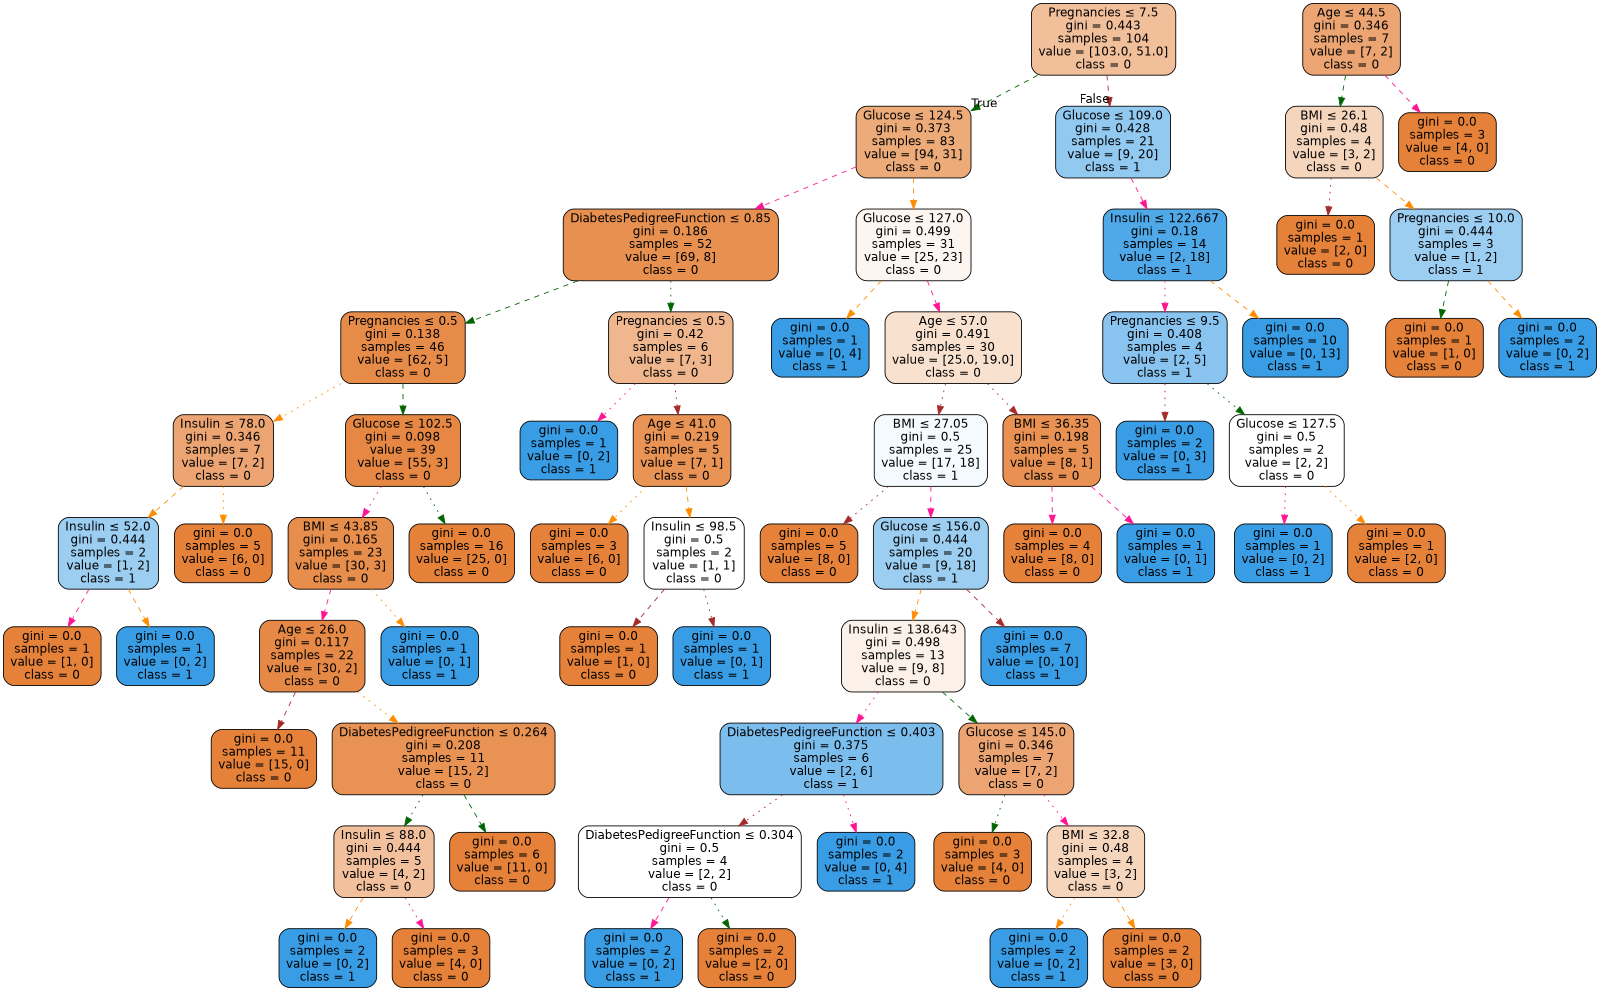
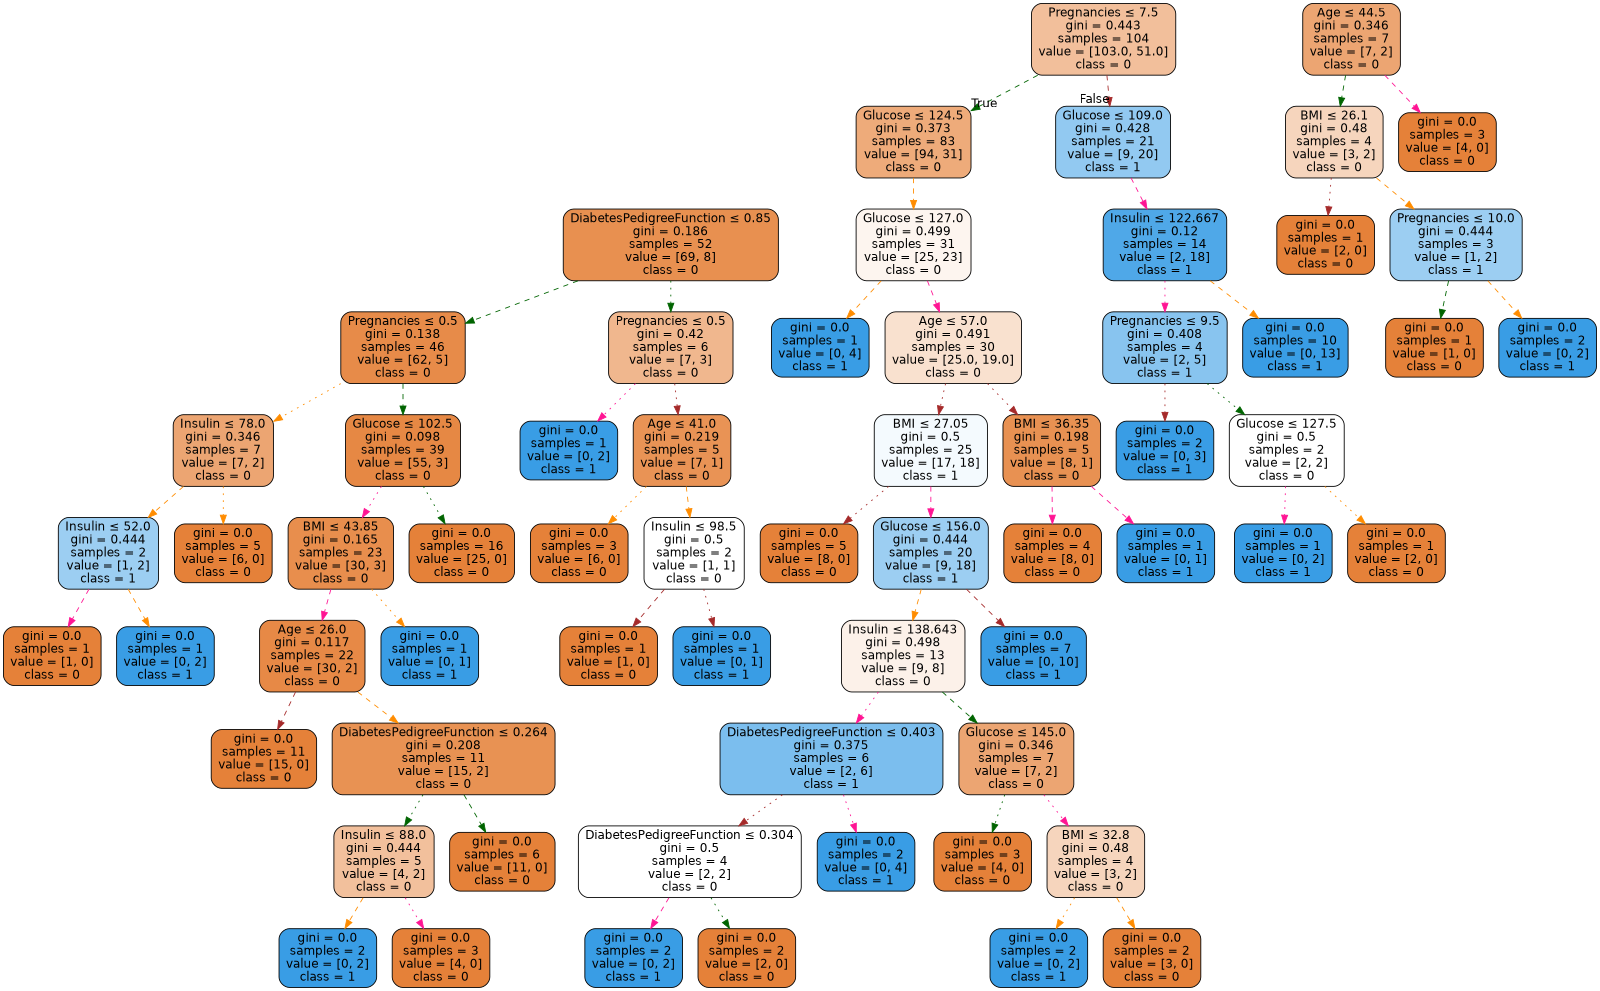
edge "Glucose ≤ 124.5" -> "DiabetesPedigreeFunction ≤ 0.85": removed
node "Insulin ≤ 122.667": text "gini = 0.18" -> "gini = 0.12"
node "Glucose ≤ 102.5": text "value = 39" -> "samples = 39"
edge "Age ≤ 26.0" -> "DiabetesPedigreeFunction ≤ 0.264": style dotted -> dashed
